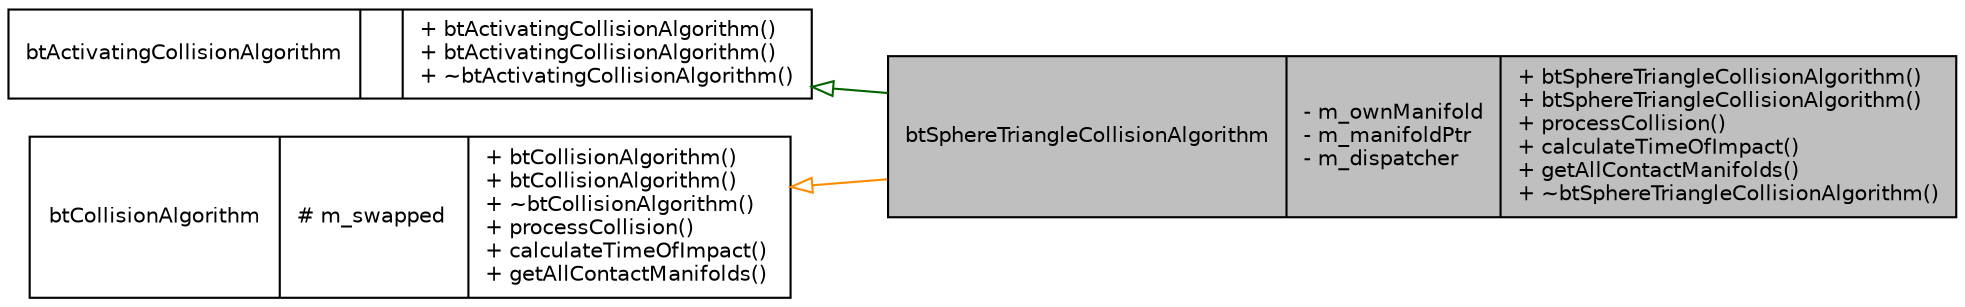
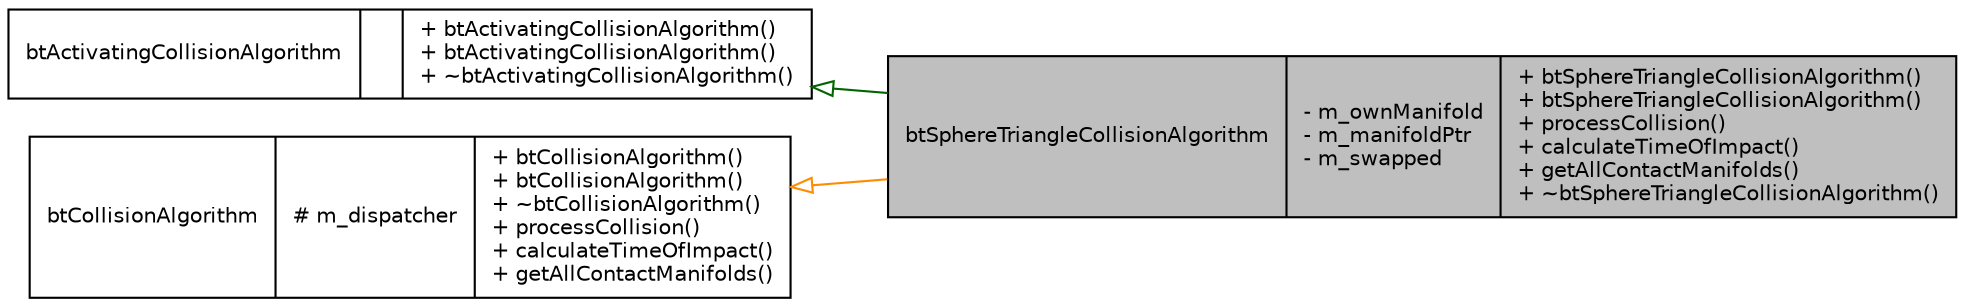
node "btSphereTriangleCollisionAlgorithm": text "- m_dispatcher" -> "- m_swapped"
node "btCollisionAlgorithm": text "# m_swapped" -> "# m_dispatcher"
